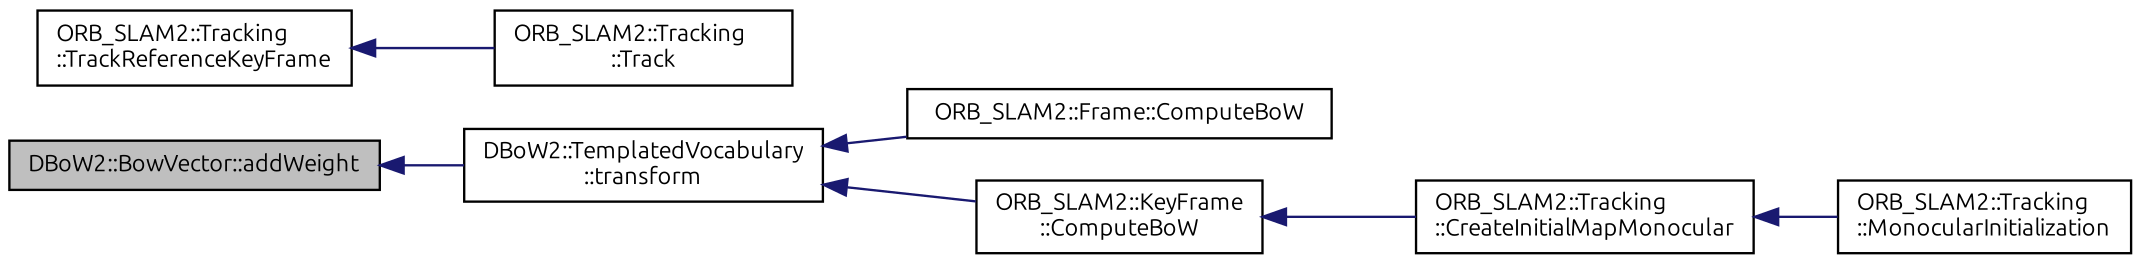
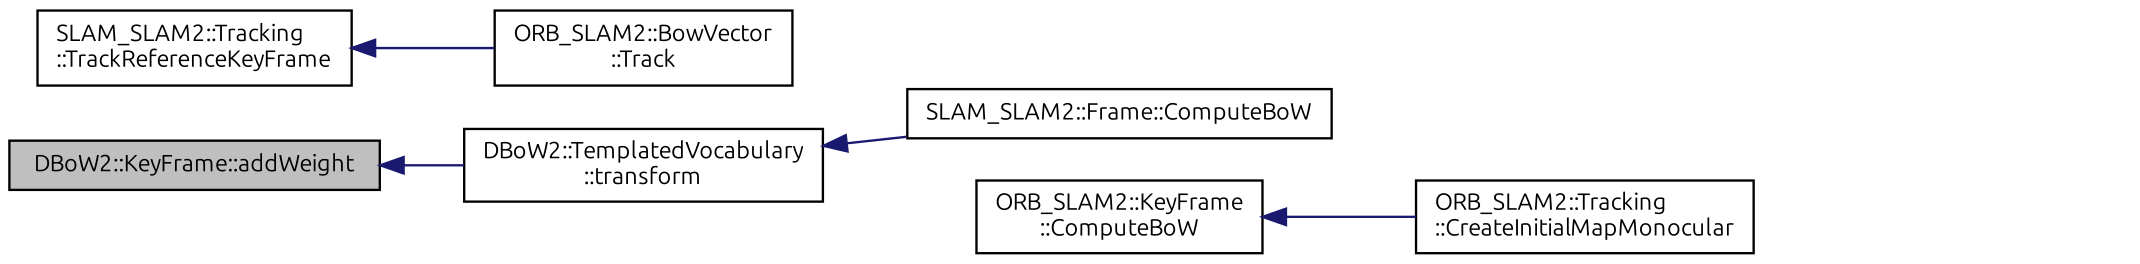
node "ORB_SLAM2::Tracking ::TrackReferenceKeyFrame": label "ORB_SLAM2::Tracking ::TrackReferenceKeyFrame" -> "SLAM_SLAM2::Tracking ::TrackReferenceKeyFrame"
node "ORB_SLAM2::Tracking ::Track": label "ORB_SLAM2::Tracking ::Track" -> "ORB_SLAM2::BowVector ::Track"
node "ORB_SLAM2::Frame::ComputeBoW": label "ORB_SLAM2::Frame::ComputeBoW" -> "SLAM_SLAM2::Frame::ComputeBoW"
node "DBoW2::BowVector::addWeight": label "DBoW2::BowVector::addWeight" -> "DBoW2::KeyFrame::addWeight"
edge "ORB_SLAM2::KeyFrame ::ComputeBoW" -> "DBoW2::TemplatedVocabulary ::transform": removed
node "ORB_SLAM2::Tracking ::MonocularInitialization": removed
